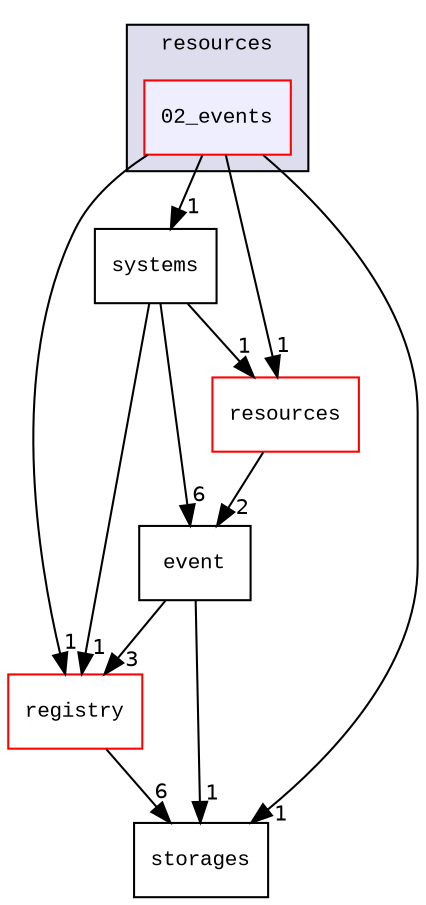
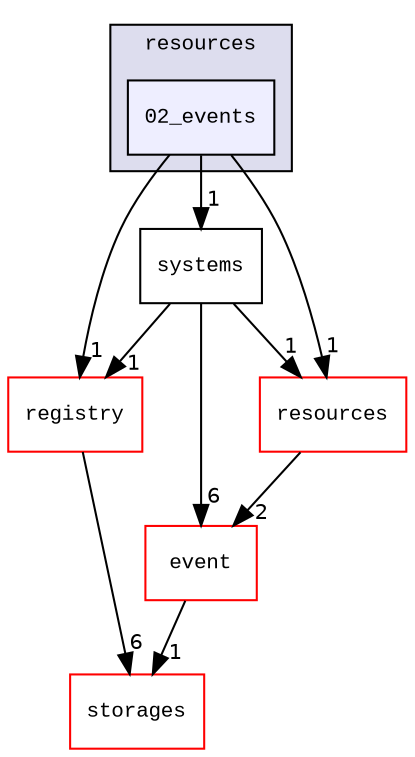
node "02_events": color red -> black
edge "02_events" -> "storages": removed
node "event": color black -> red
edge "event" -> "registry": removed
node "storages": color black -> red
